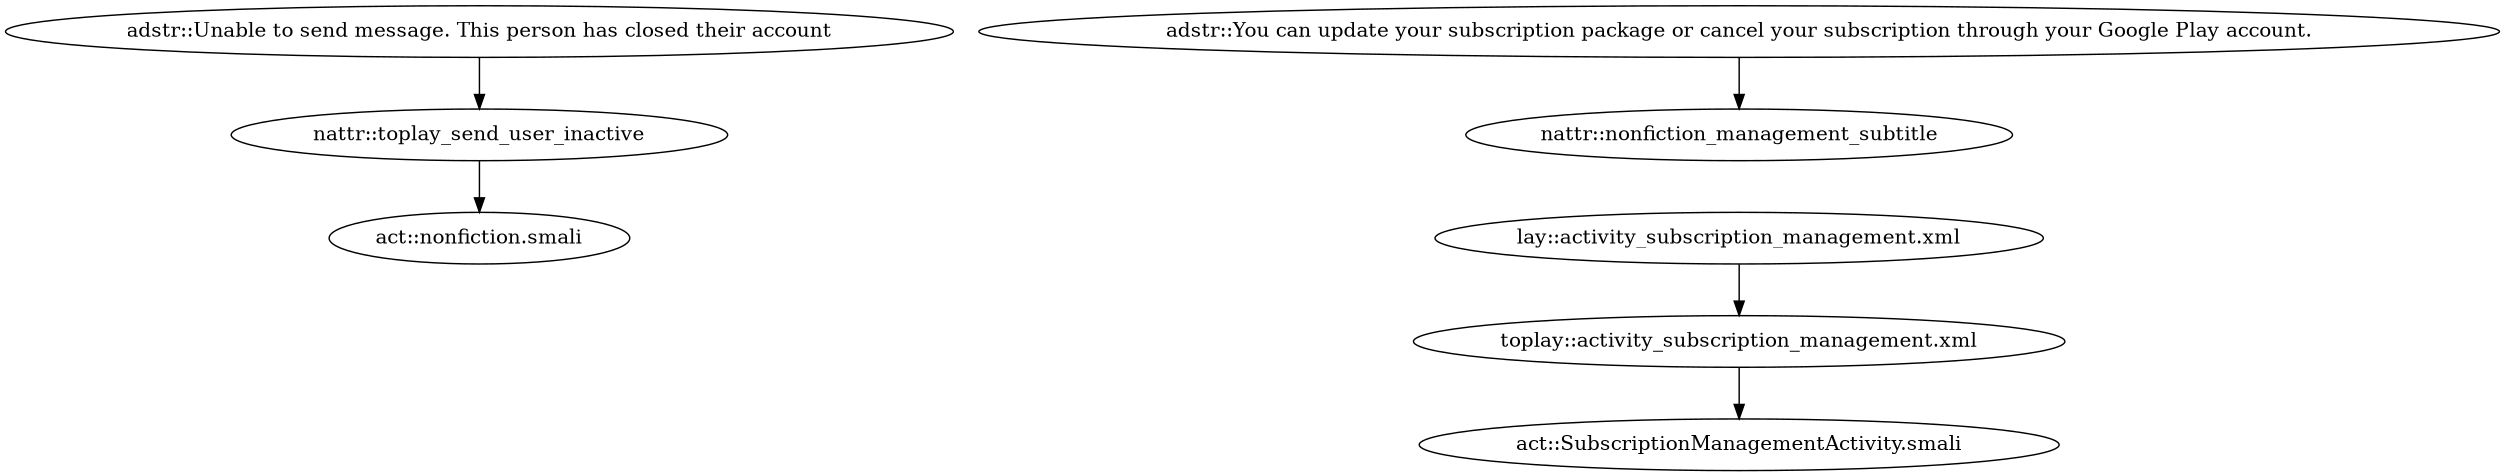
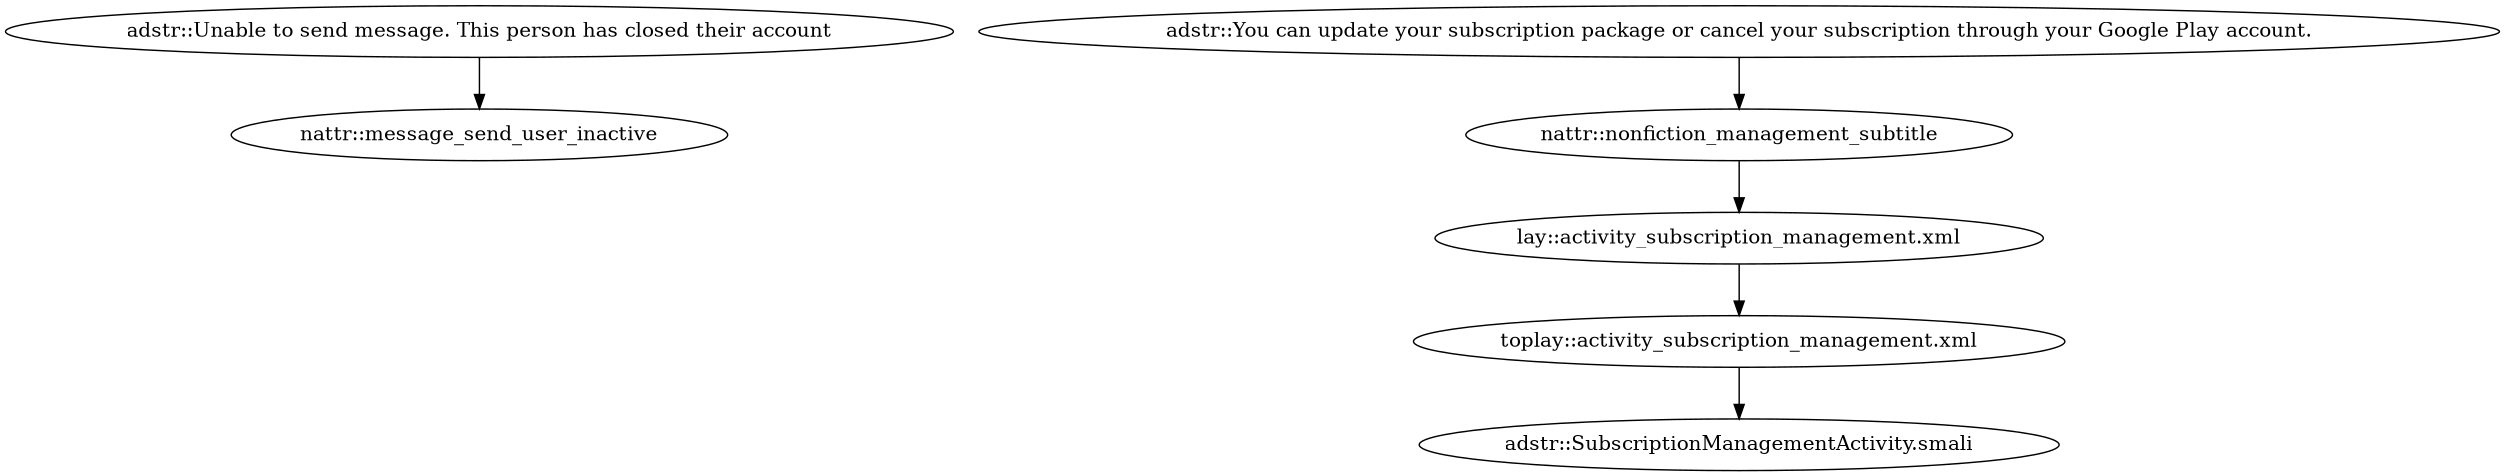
node "nattr::toplay_send_user_inactive": label "nattr::toplay_send_user_inactive" -> "nattr::message_send_user_inactive"
edge "nattr::nonfiction_management_subtitle" -> "lay::activity_subscription_management.xml": added
node "act::nonfiction.smali": removed
node "act::SubscriptionManagementActivity.smali": label "act::SubscriptionManagementActivity.smali" -> "adstr::SubscriptionManagementActivity.smali"
